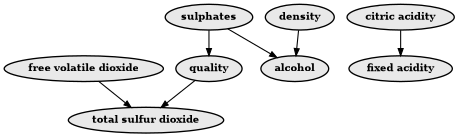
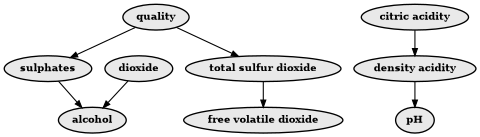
node "density": label "density" -> "dioxide"
edge "sulphates" -> "quality": reversed
node "fixed acidity": label "fixed acidity" -> "density acidity"
edge "free volatile dioxide" -> "total sulfur dioxide": reversed
node "pH": added
